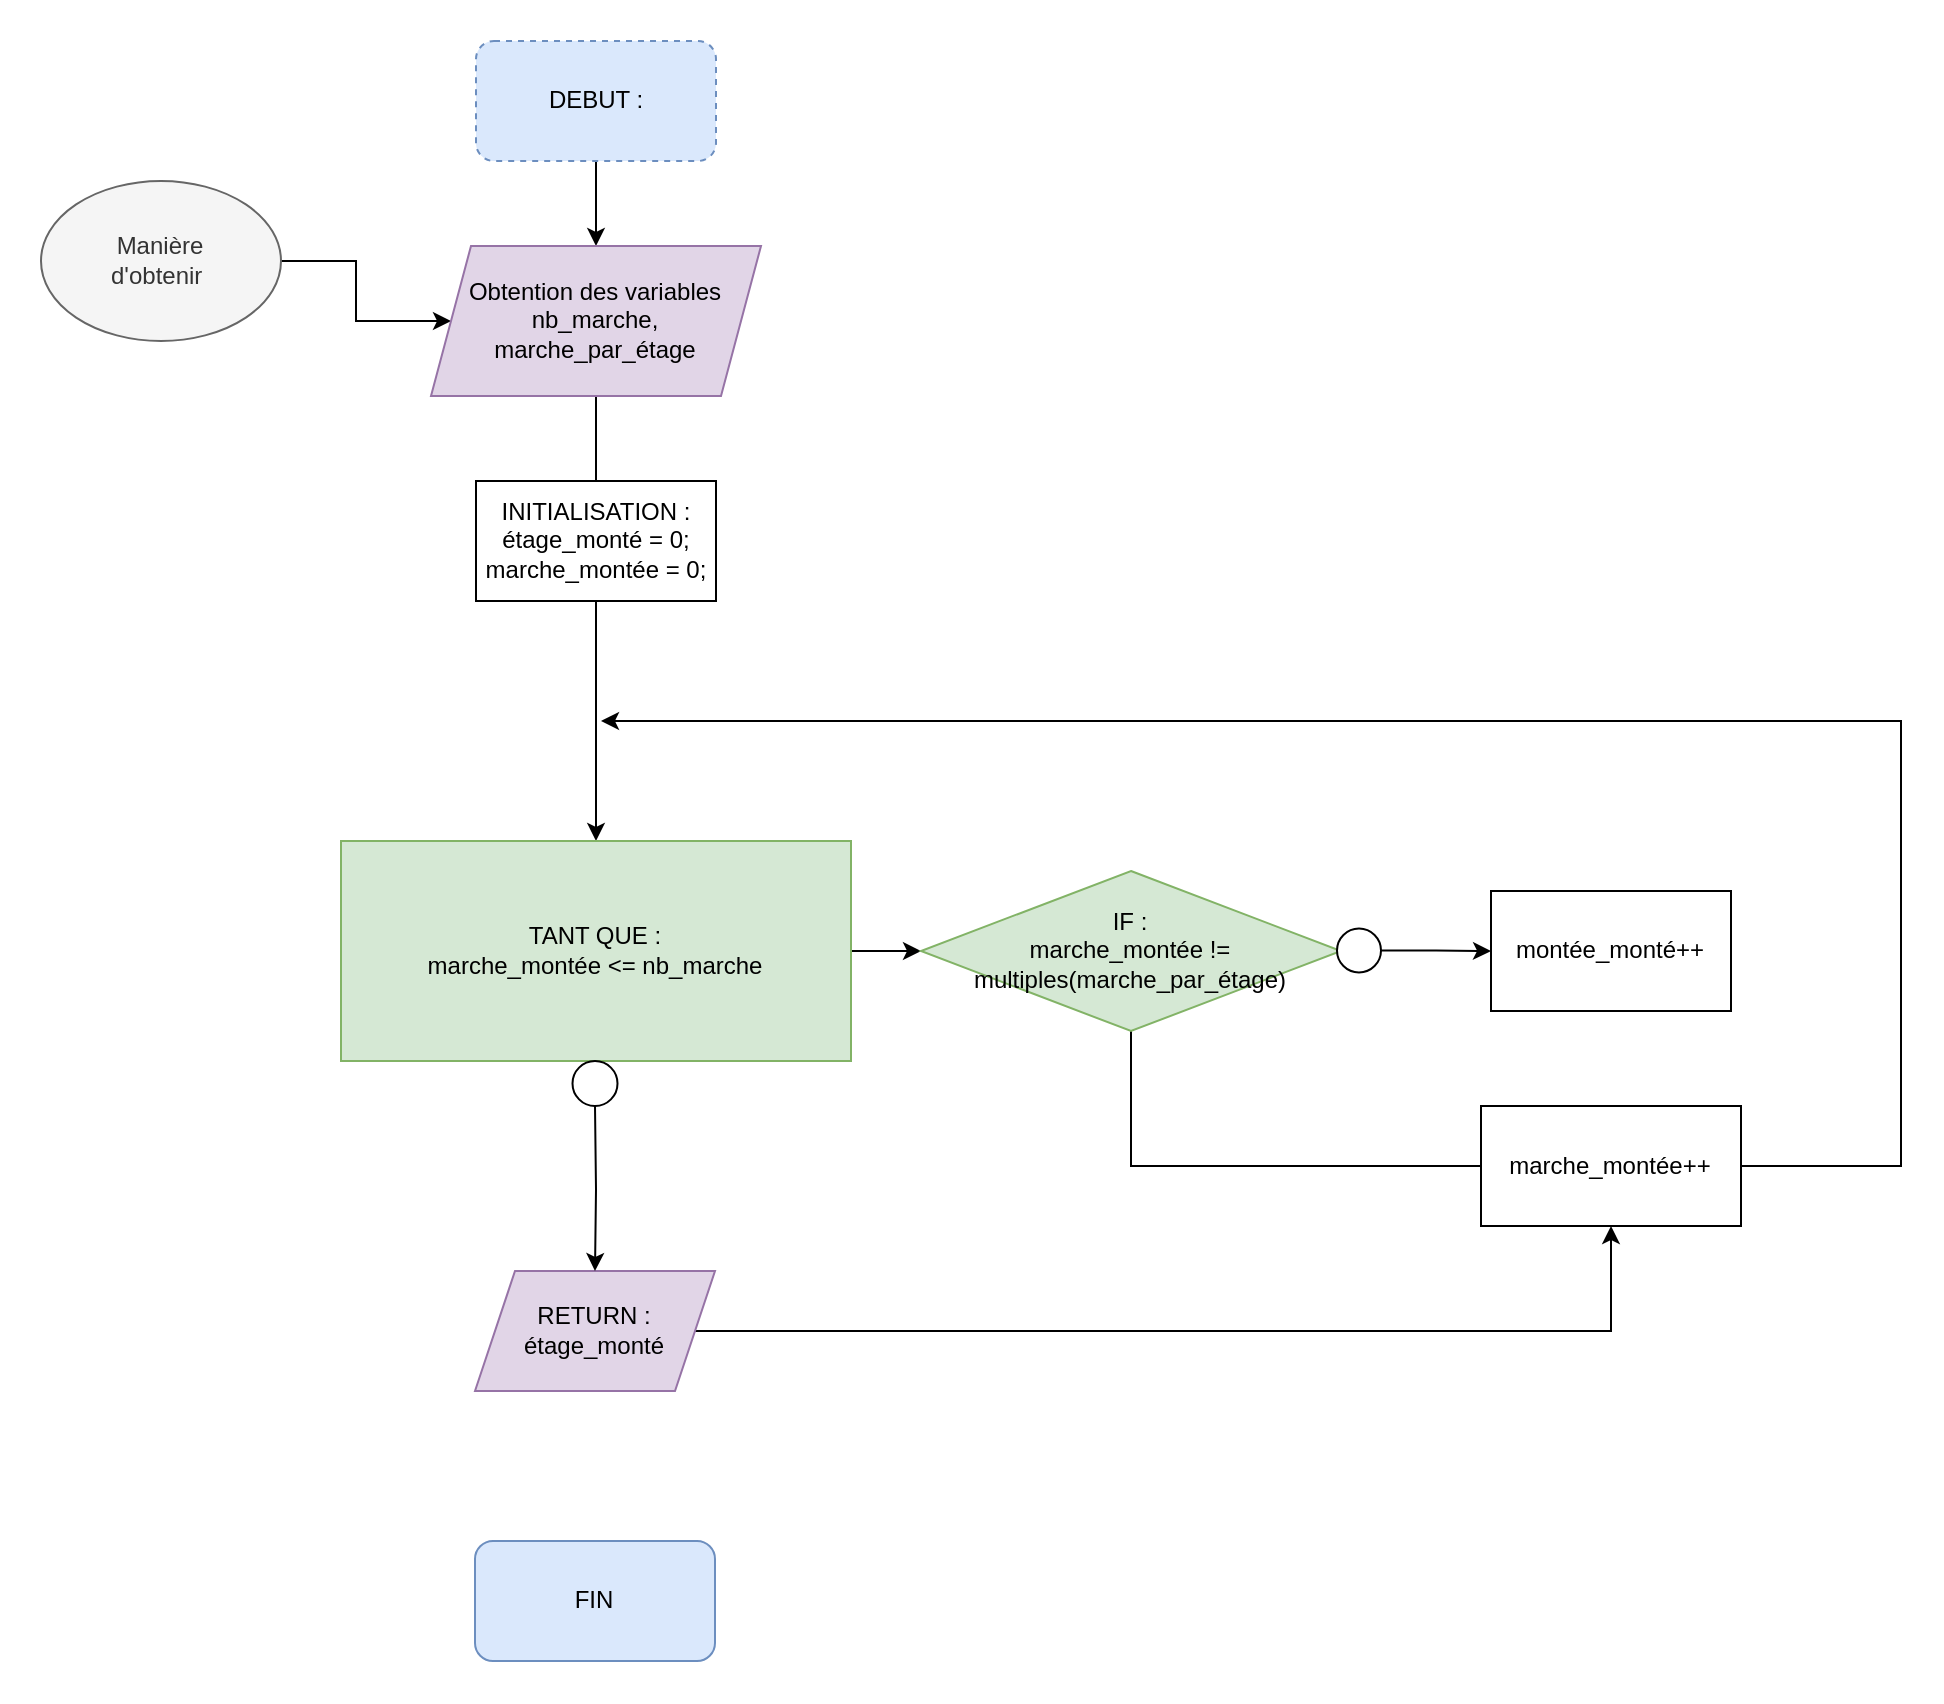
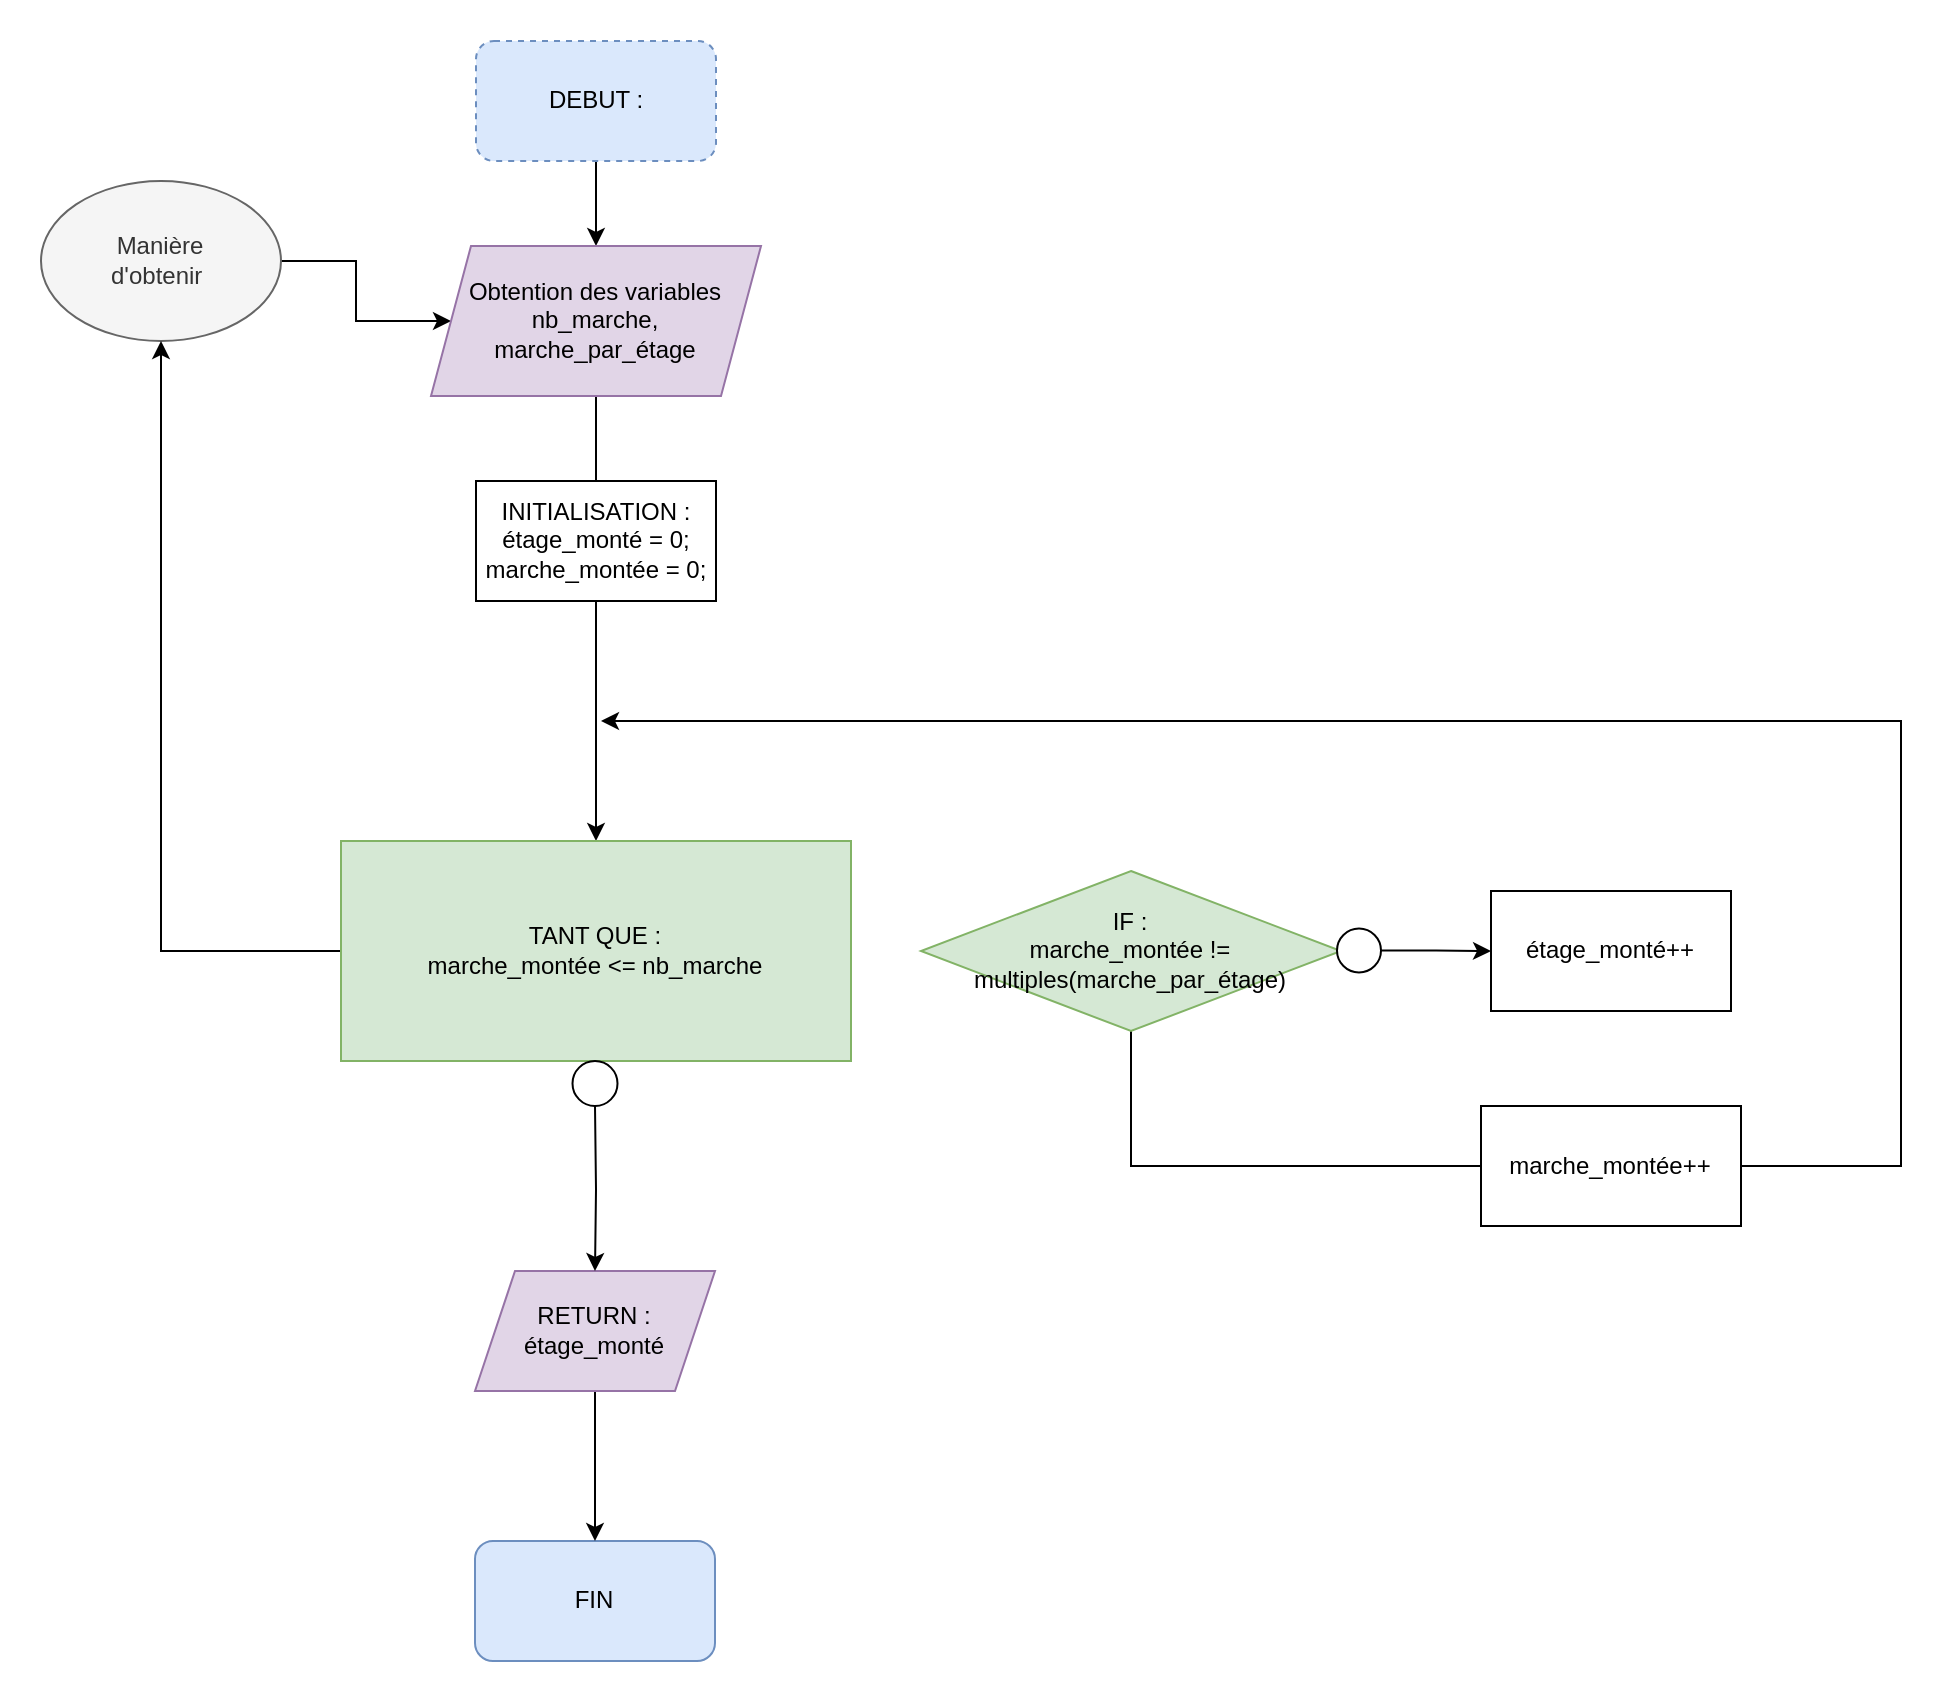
edge "TANT QUE : marche_montée <= nb_marche" -> "IF : marche_montée != multiples(marche_par_étage)": now "TANT QUE : marche_montée <= nb_marche" -> "Manière d'obtenir"
node "montée_monté++": label "montée_monté++" -> "étage_monté++"
edge "RETURN : étage_monté" -> "marche_montée++": now "RETURN : étage_monté" -> "FIN"
